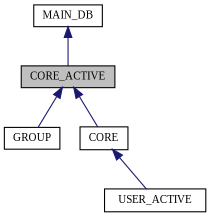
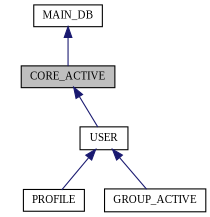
node "GROUP": removed
node "CORE": label "CORE" -> "USER"
node "PROFILE": added
node "USER_ACTIVE": label "USER_ACTIVE" -> "GROUP_ACTIVE"
